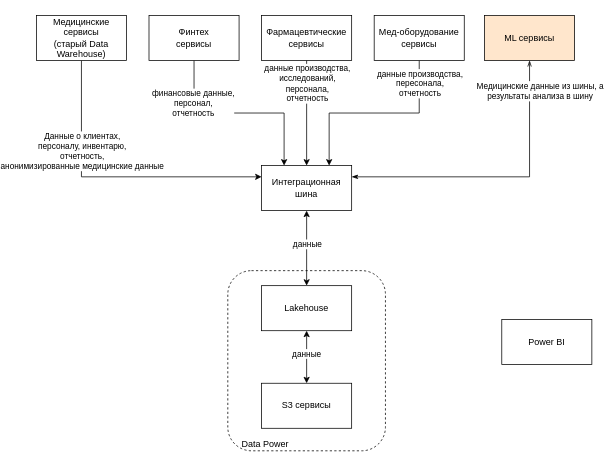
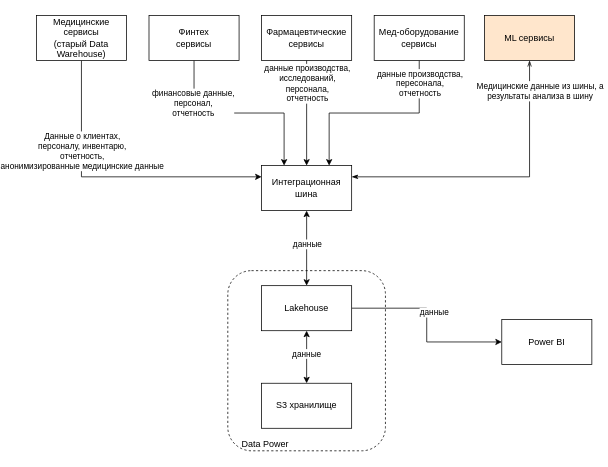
edge "Lakehouse" -> "Power BI": added, label "данные"
node "S3 сервисы": label "S3 сервисы" -> "S3 хранилище"
